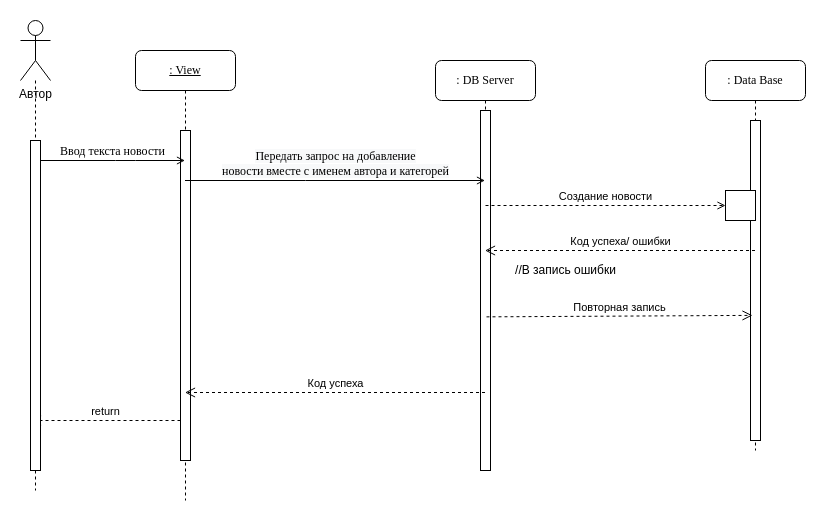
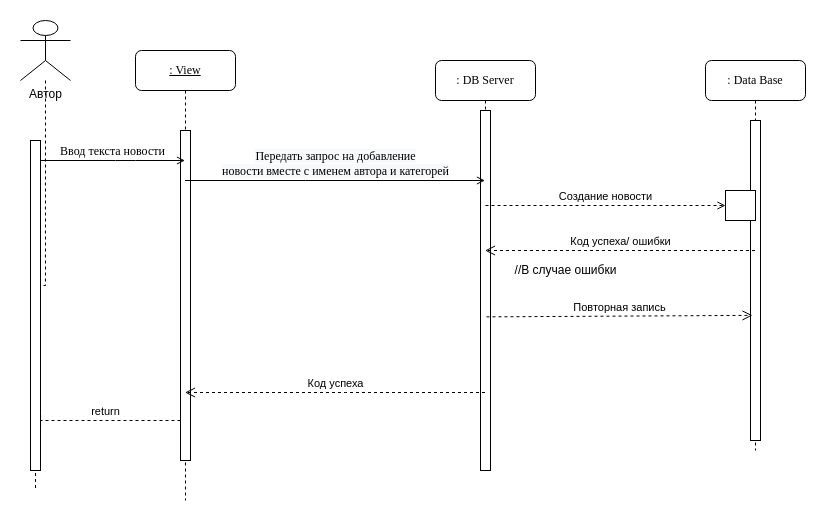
node "Автор": size 30x60 -> 50x60
node "//В запись ошибки": label "//В запись ошибки" -> "//В случае ошибки"
